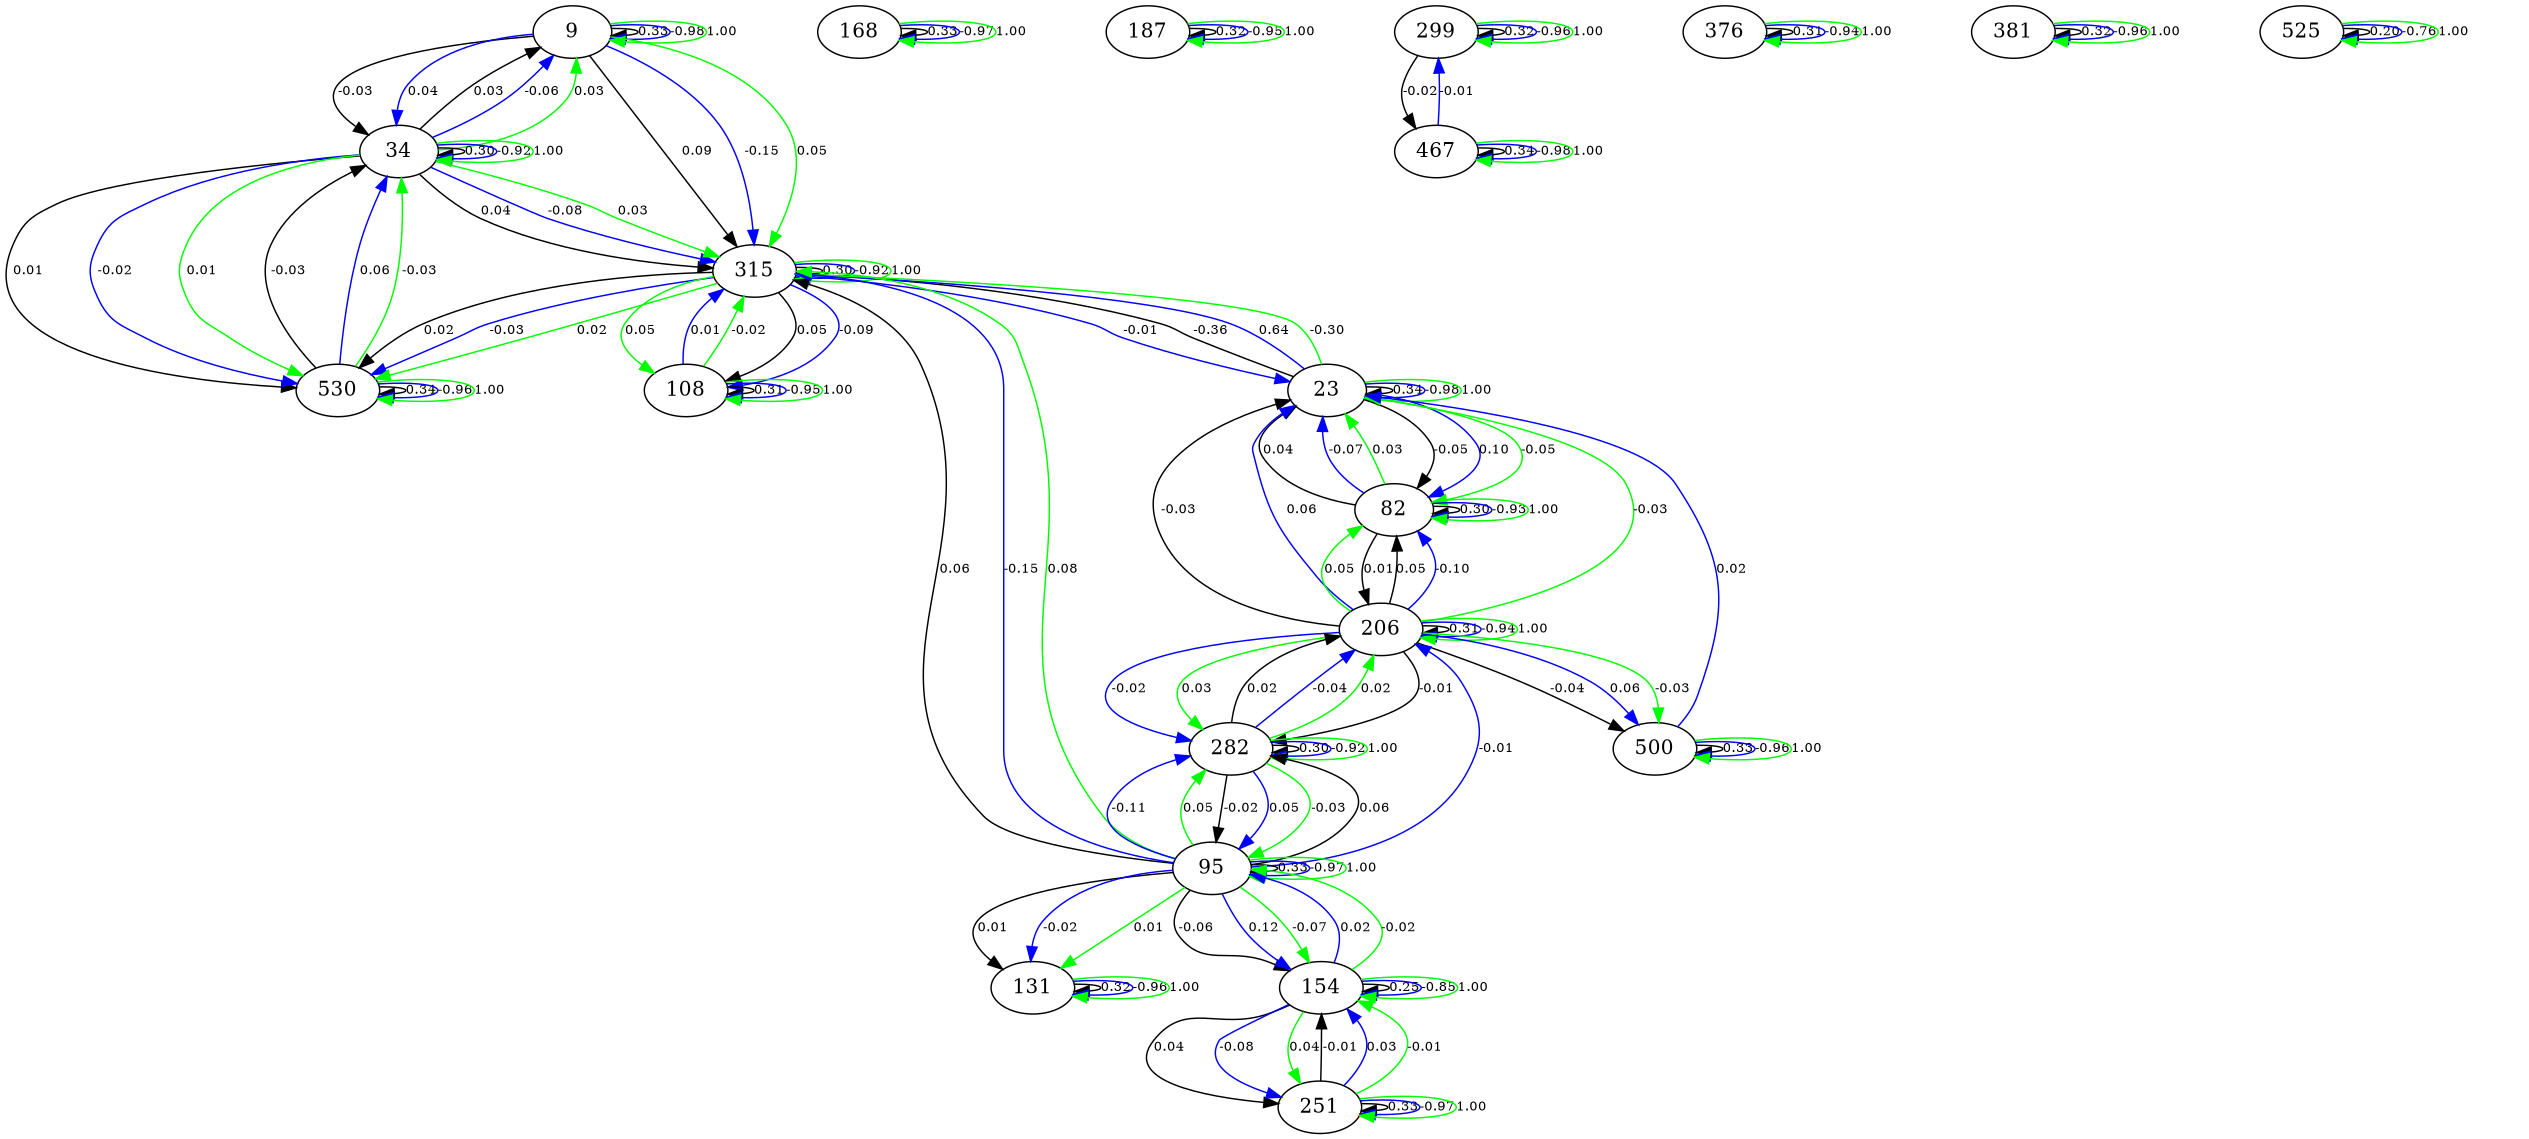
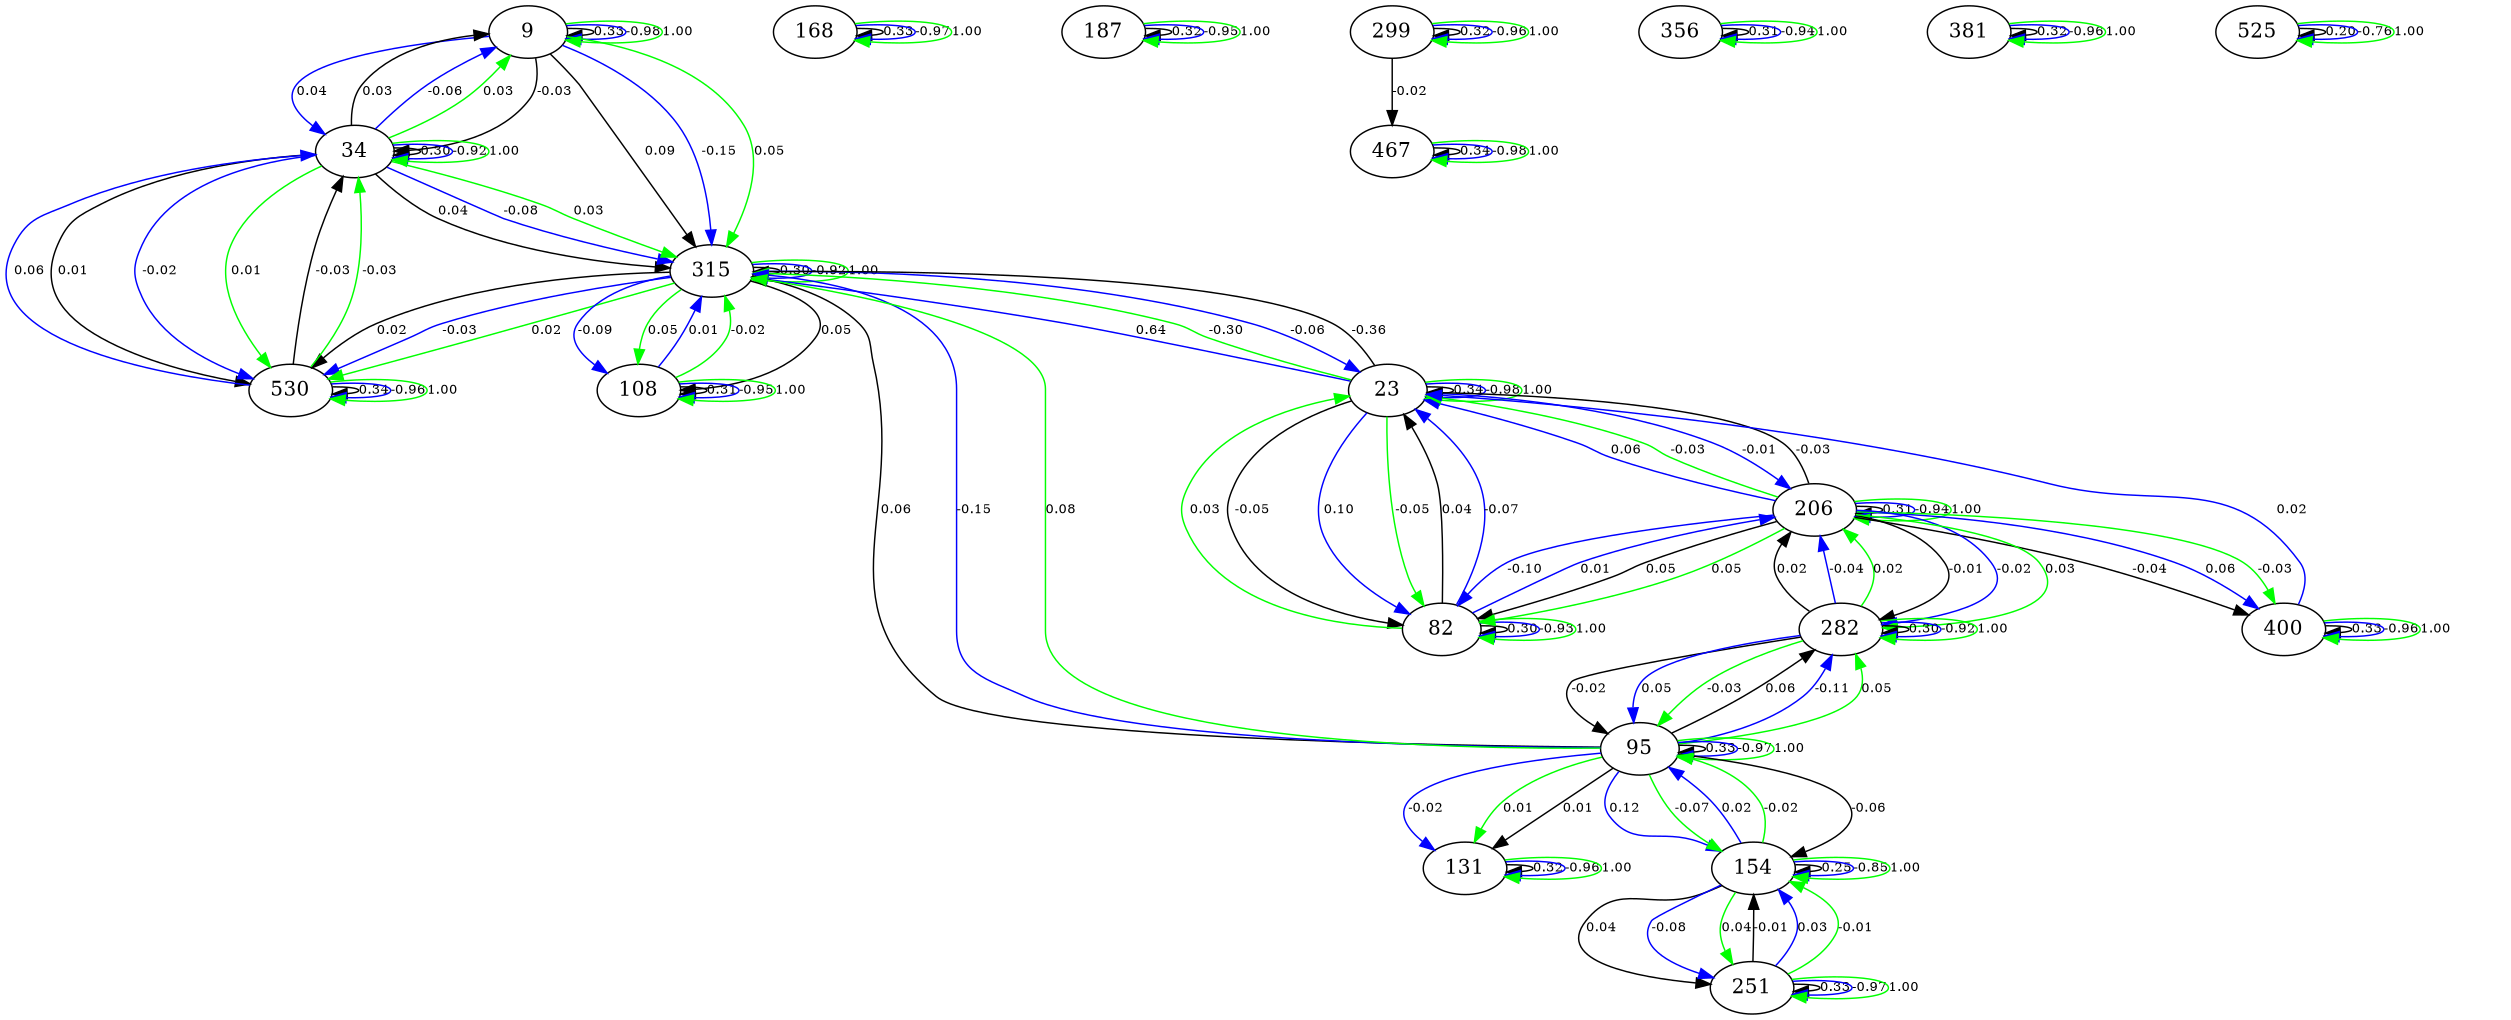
node "376": label "376" -> "356"
edge "467" -> "299": removed, label "-0.01"
edge "315" -> "23": label "-0.01" -> "-0.06"
edge "82" -> "206": color black -> blue
node "500": label "500" -> "400"
edge "95" -> "206": now "23" -> "206"
